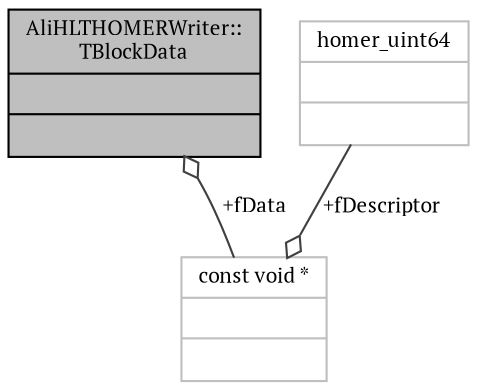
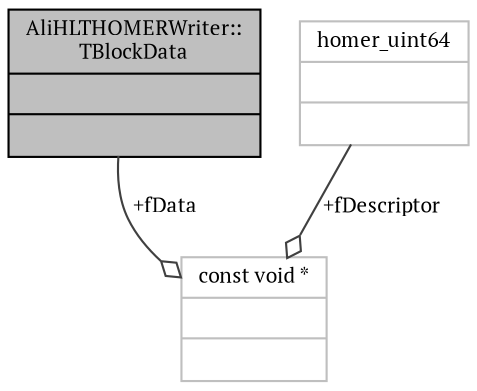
edge "const void *" -> "AliHLTHOMERWriter::": reversed
